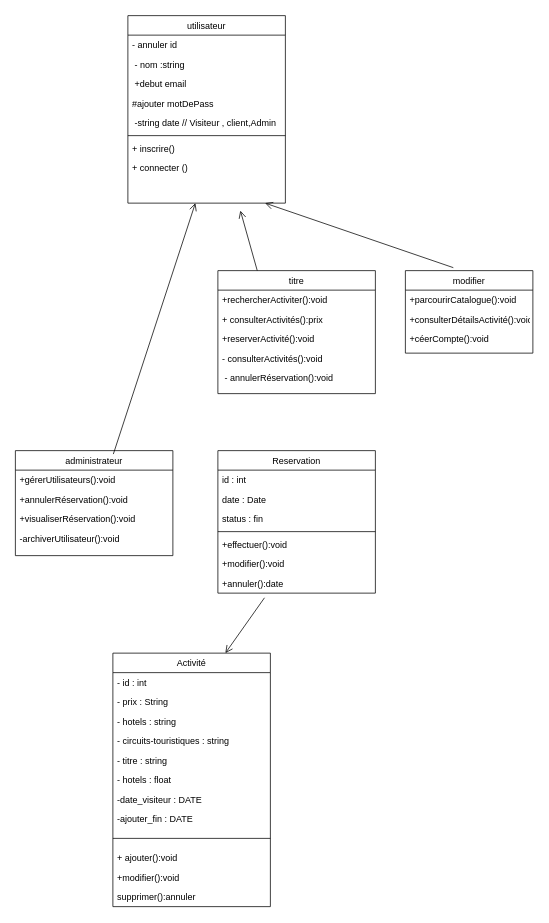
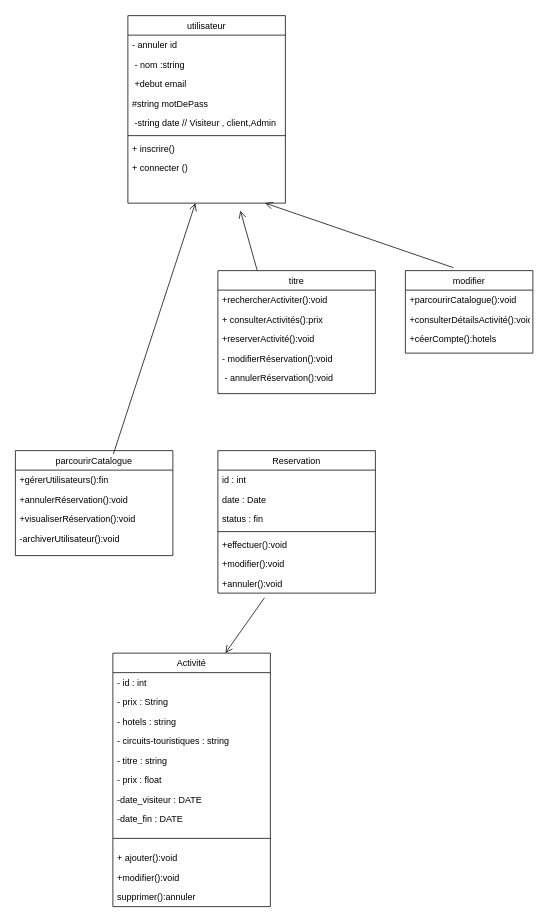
node "#ajouter motDePass": label "#ajouter motDePass" -> "#string motDePass"
node "+céerCompte():void": label "+céerCompte():void" -> "+céerCompte():hotels"
node "- consulterActivités():void": label "- consulterActivités():void" -> "- modifierRéservation():void"
node "administrateur": label "administrateur" -> "parcourirCatalogue"
node "+gérerUtilisateurs():void": label "+gérerUtilisateurs():void" -> "+gérerUtilisateurs():fin"
node "+annuler():date": label "+annuler():date" -> "+annuler():void"
node "- hotels : float": label "- hotels : float" -> "- prix : float"
node "-ajouter_fin : DATE": label "-ajouter_fin : DATE" -> "-date_fin : DATE"
